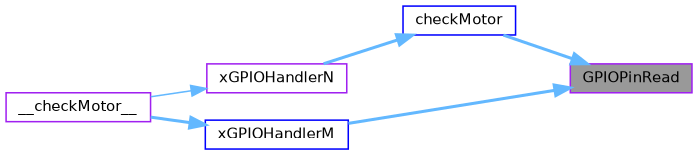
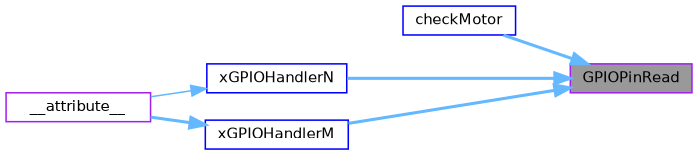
edge "xGPIOHandlerN" -> "checkMotor": now "xGPIOHandlerN" -> "GPIOPinRead"
node "xGPIOHandlerN": color purple -> blue
node "__checkMotor__": label "__checkMotor__" -> "__attribute__"
